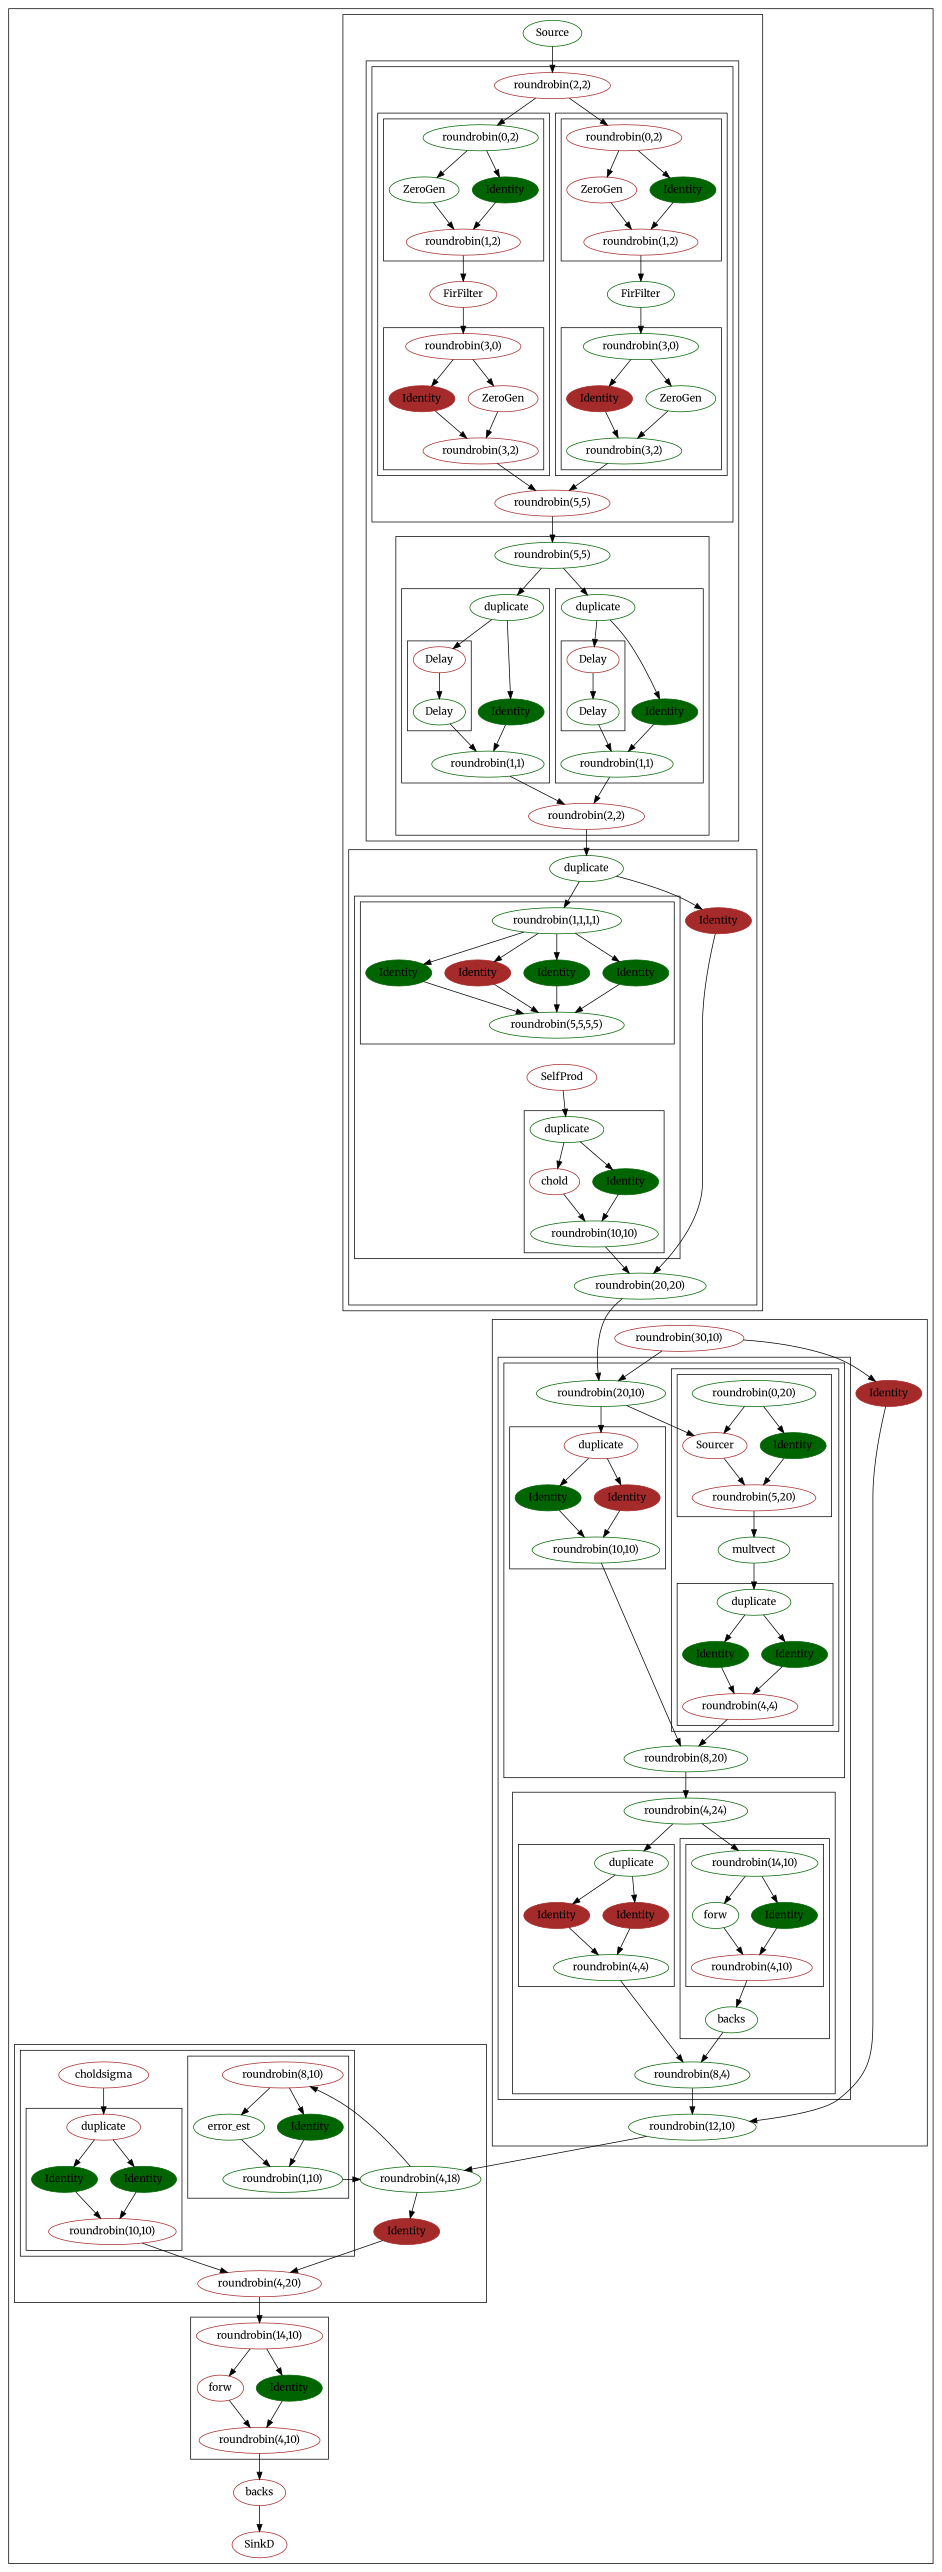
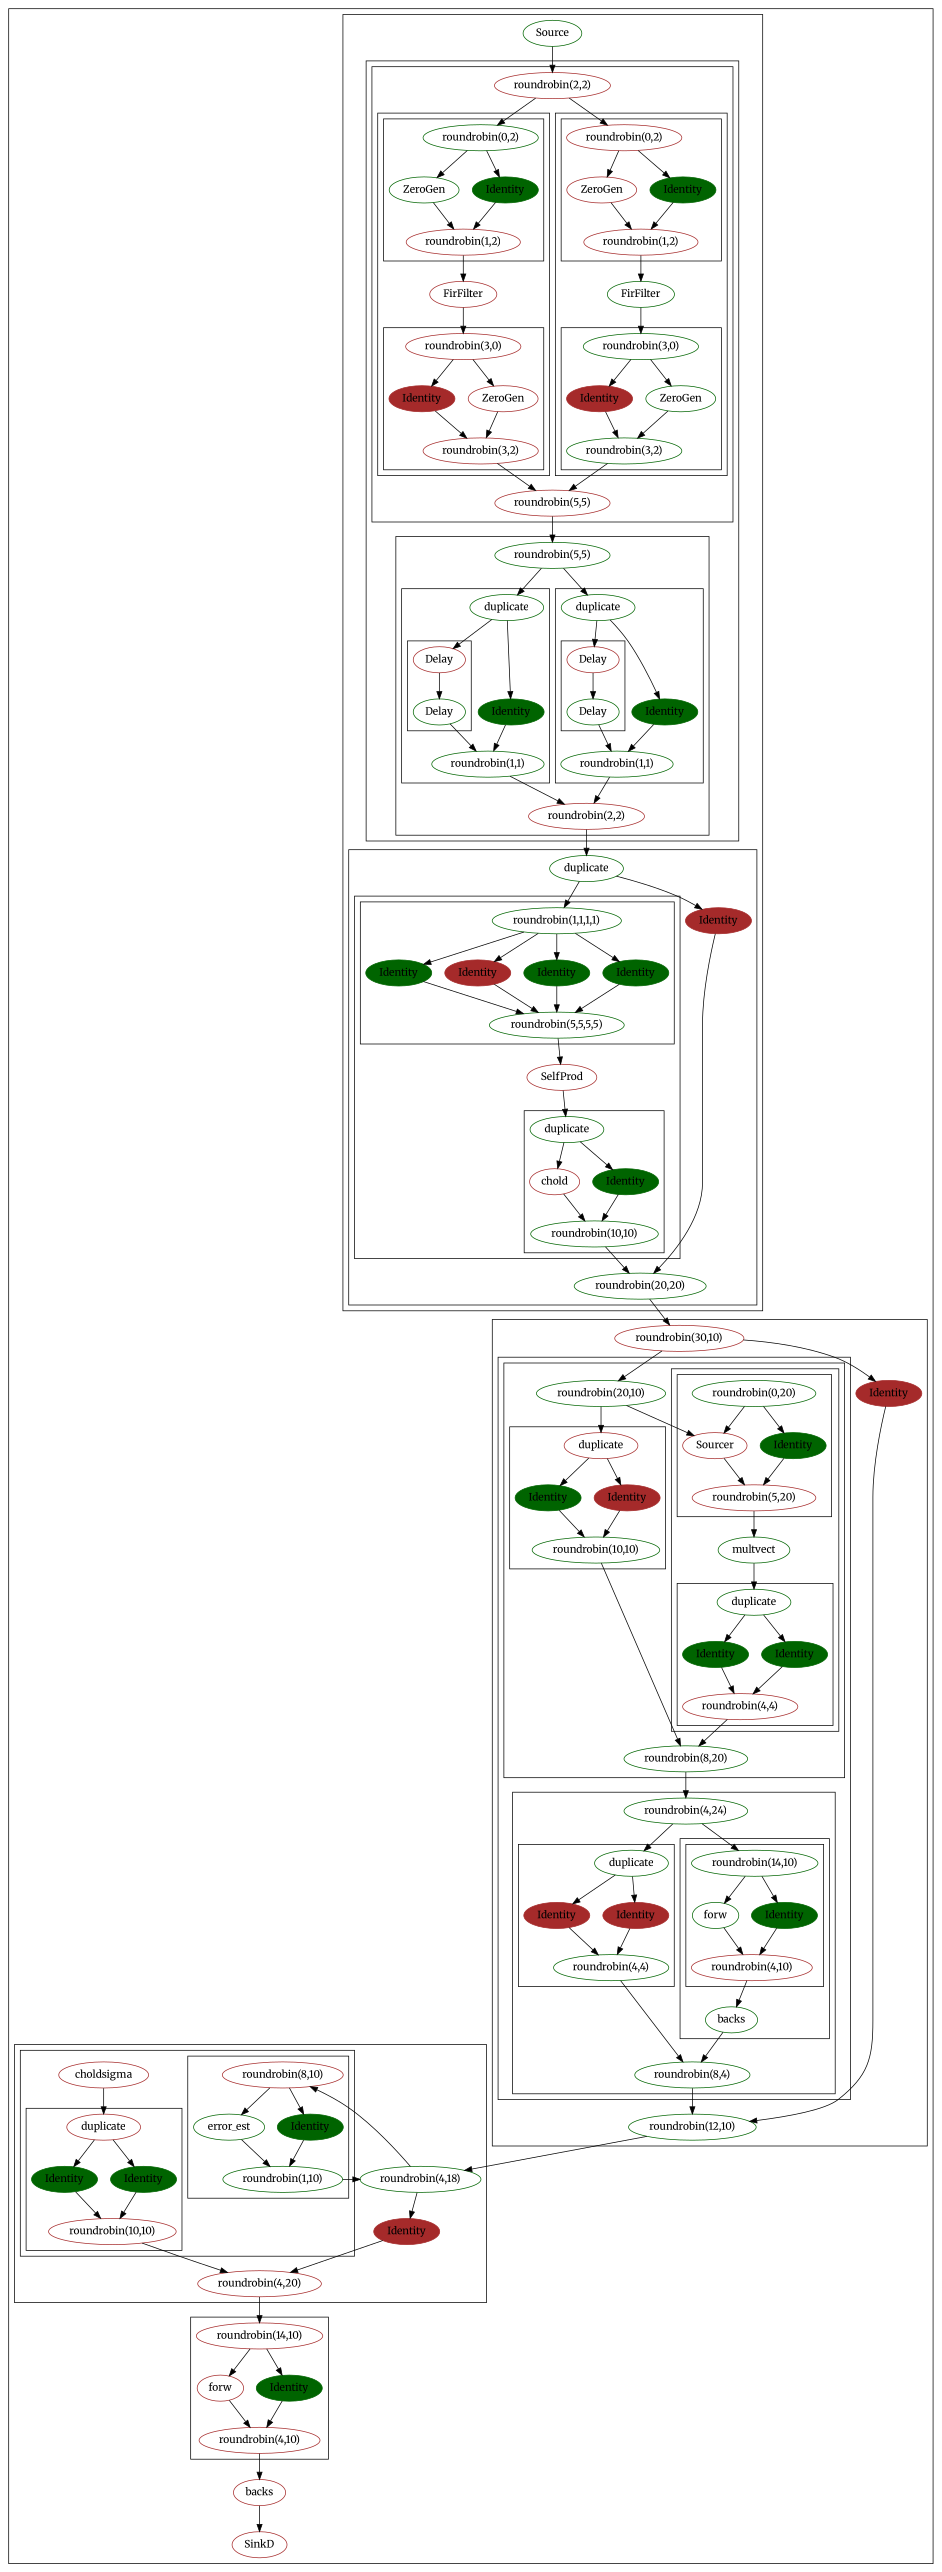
edge "roundrobin(5,5,5,5)" -> "SelfProd": added
edge "roundrobin(20,20)" -> "roundrobin(20,10)": now "roundrobin(20,20)" -> "roundrobin(30,10)"
